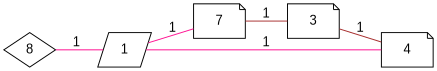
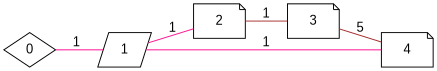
node "7": label "7" -> "2"
edge "3" -- "4": label "1" -> "5"
node "8": label "8" -> "0"
